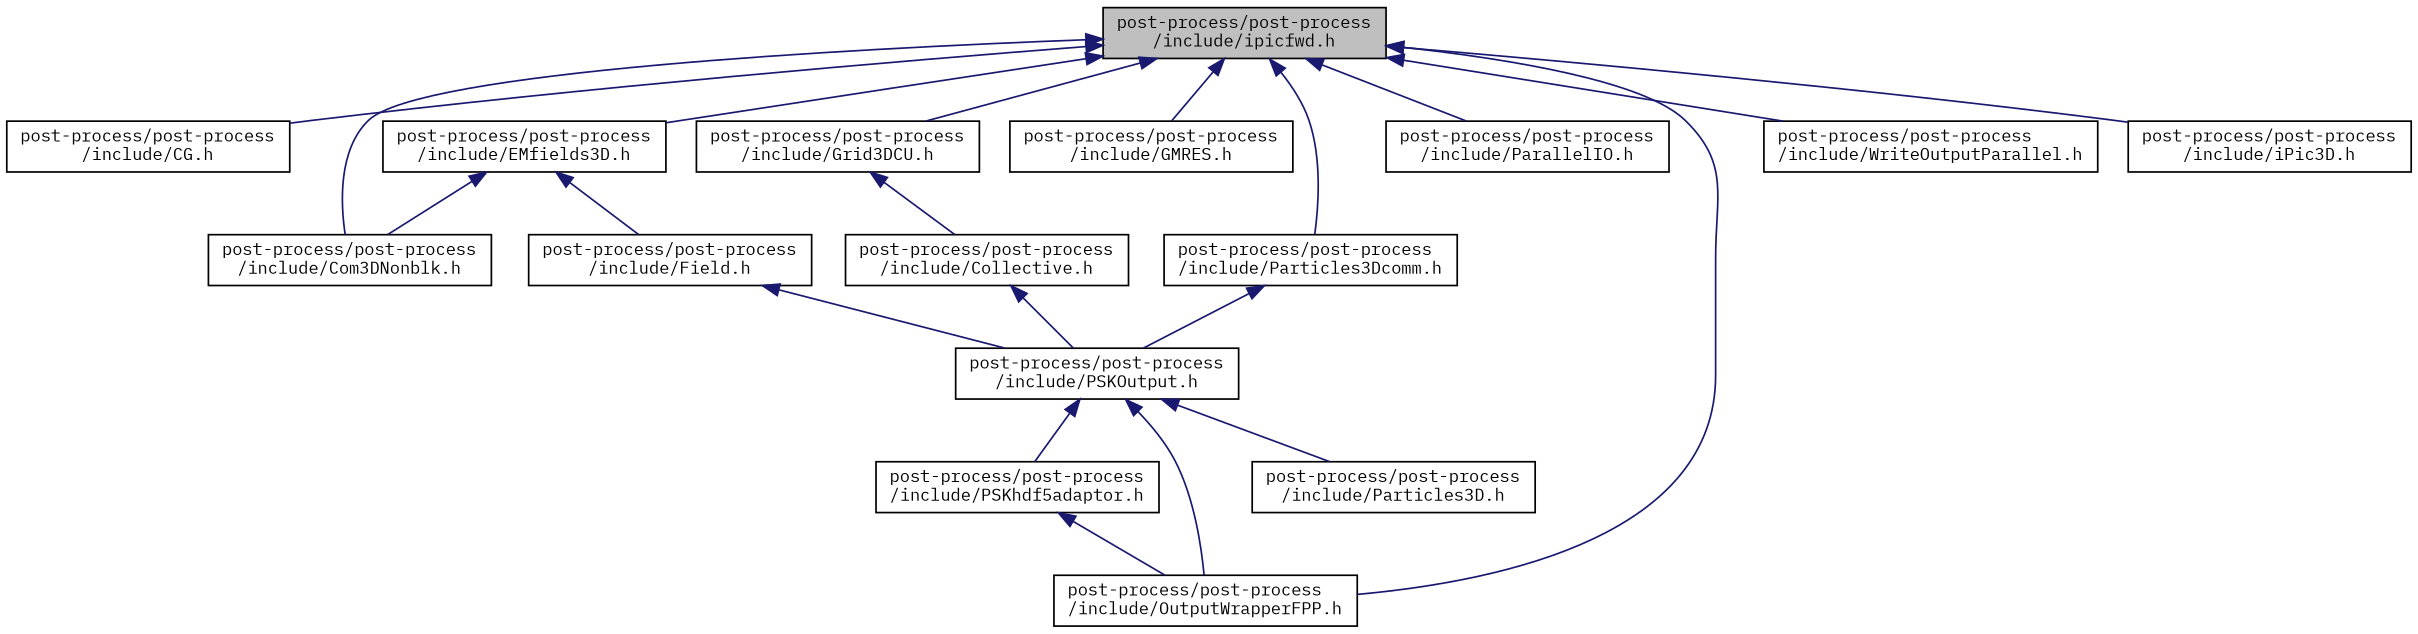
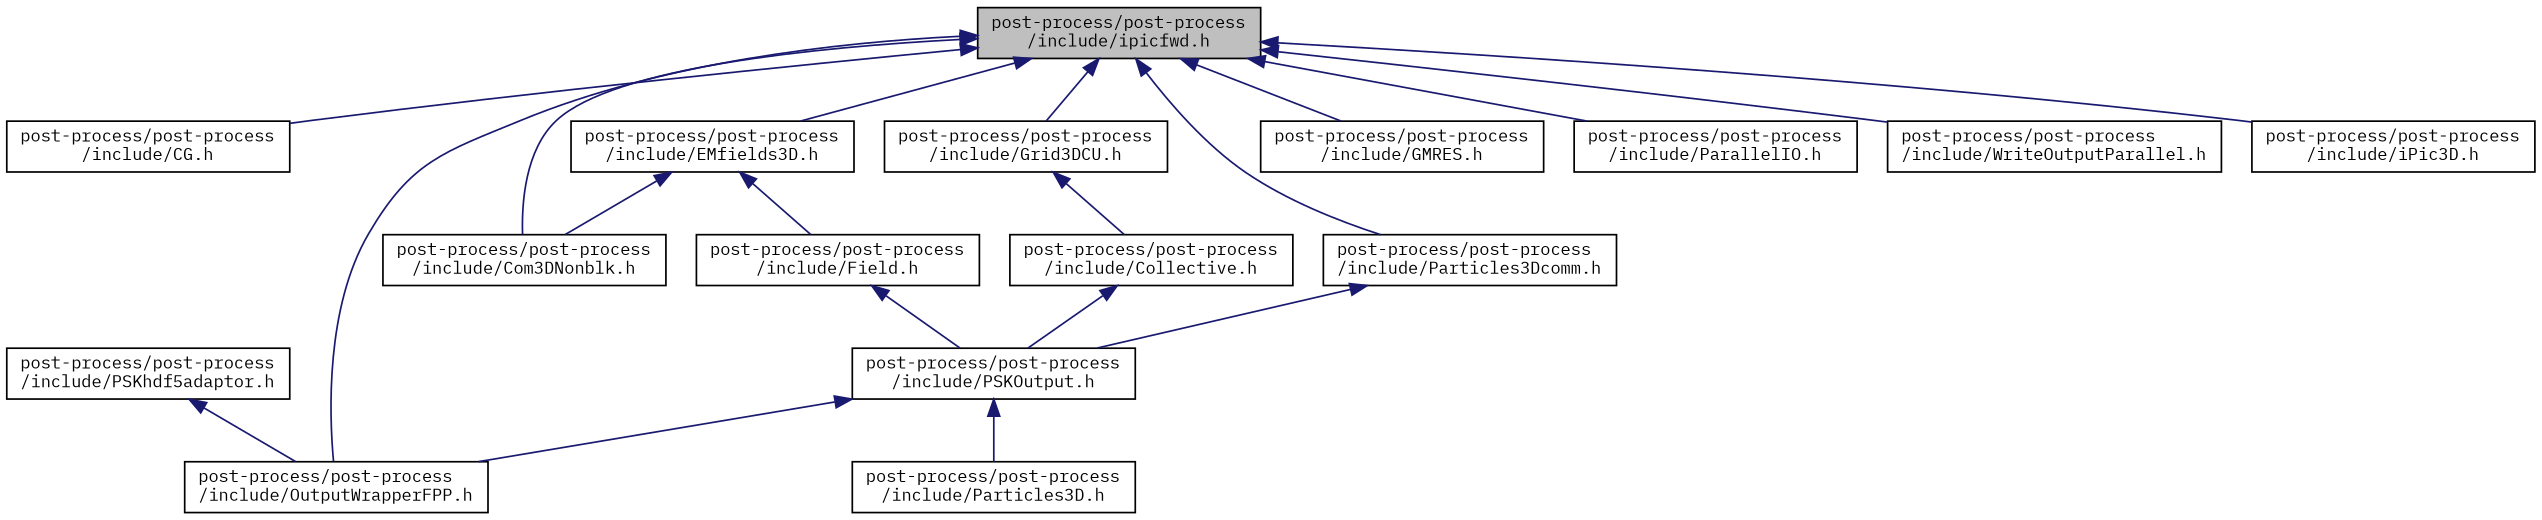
edge "post-process/post-process /include/PSKhdf5adaptor.h" -> "post-process/post-process /include/PSKOutput.h": removed
